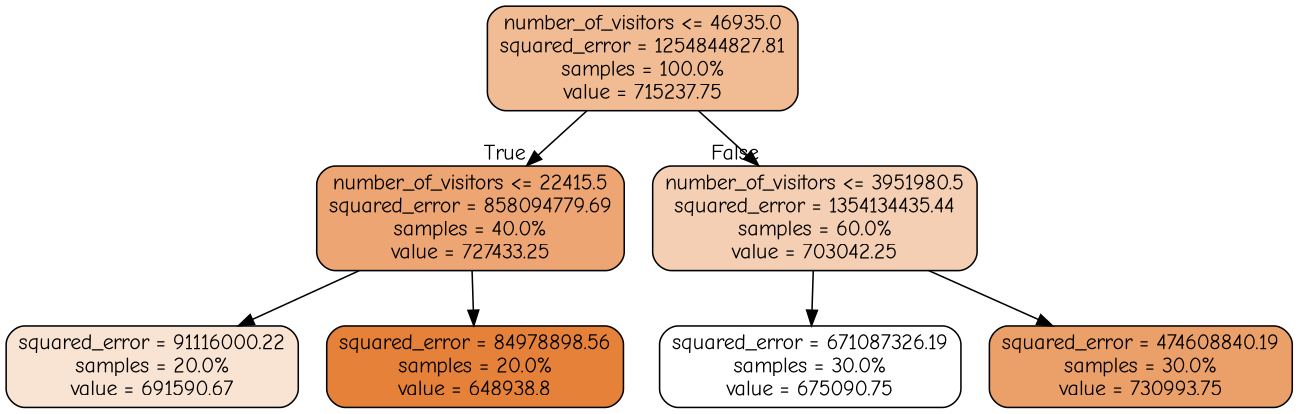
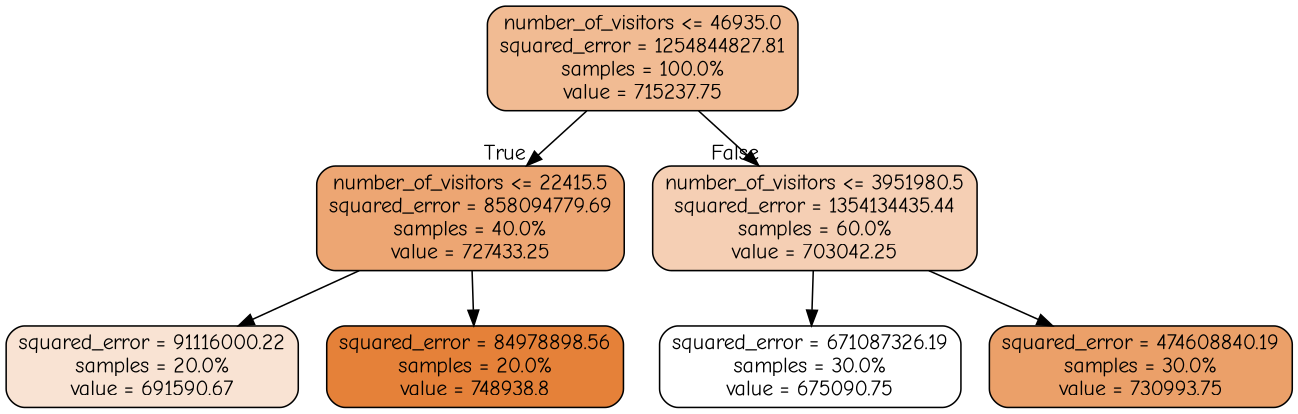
node "squared_error = 84978898.56 samples = 20.0% value = 648938.8": label "squared_error = 84978898.56 samples = 20.0% value = 648938.8" -> "squared_error = 84978898.56 samples = 20.0% value = 748938.8"
